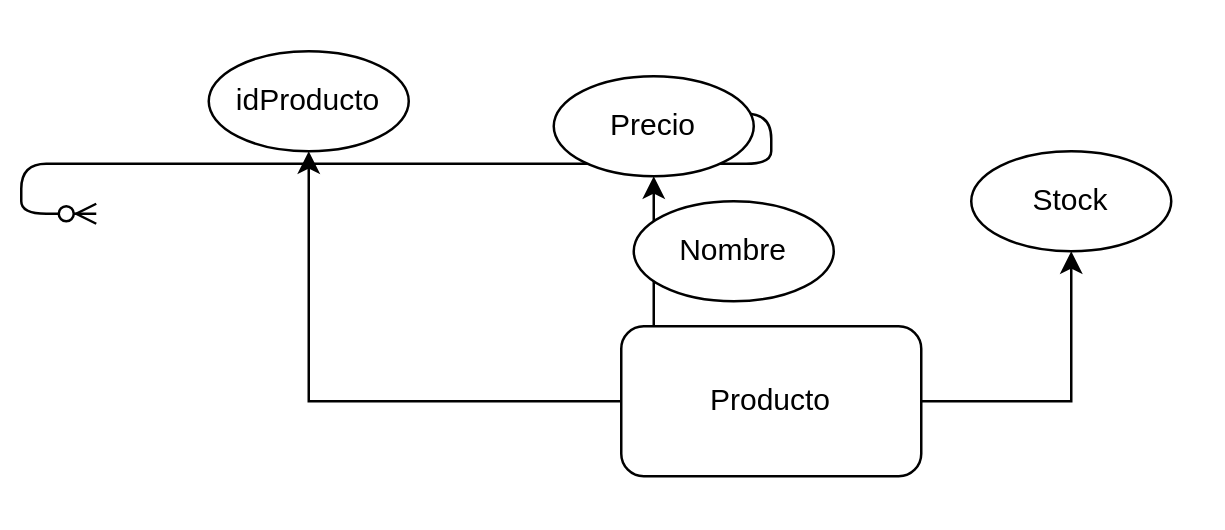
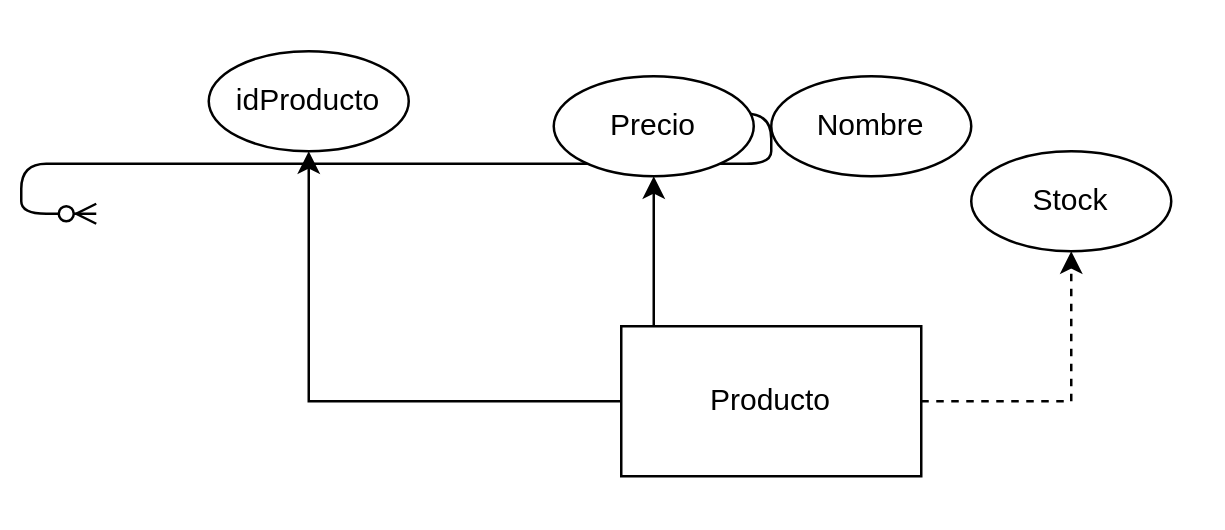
node "Nombre": moved (734, 251) -> (871, 126)
node "Producto": shape rounded rectangle -> rectangle
edge "Producto" -> "Stock": style solid -> dashed
